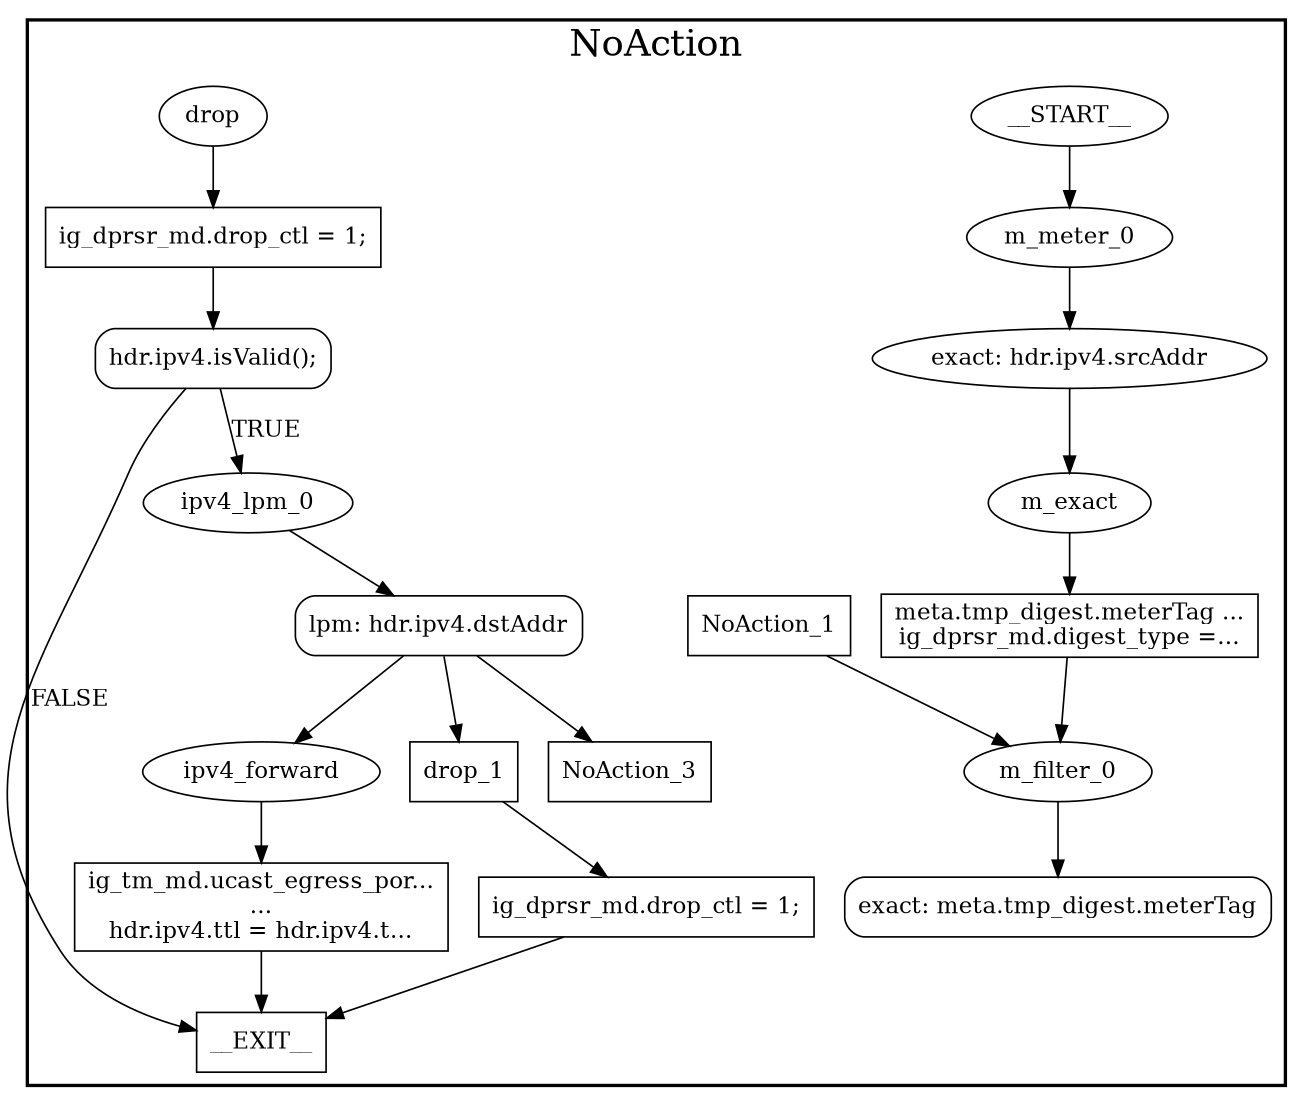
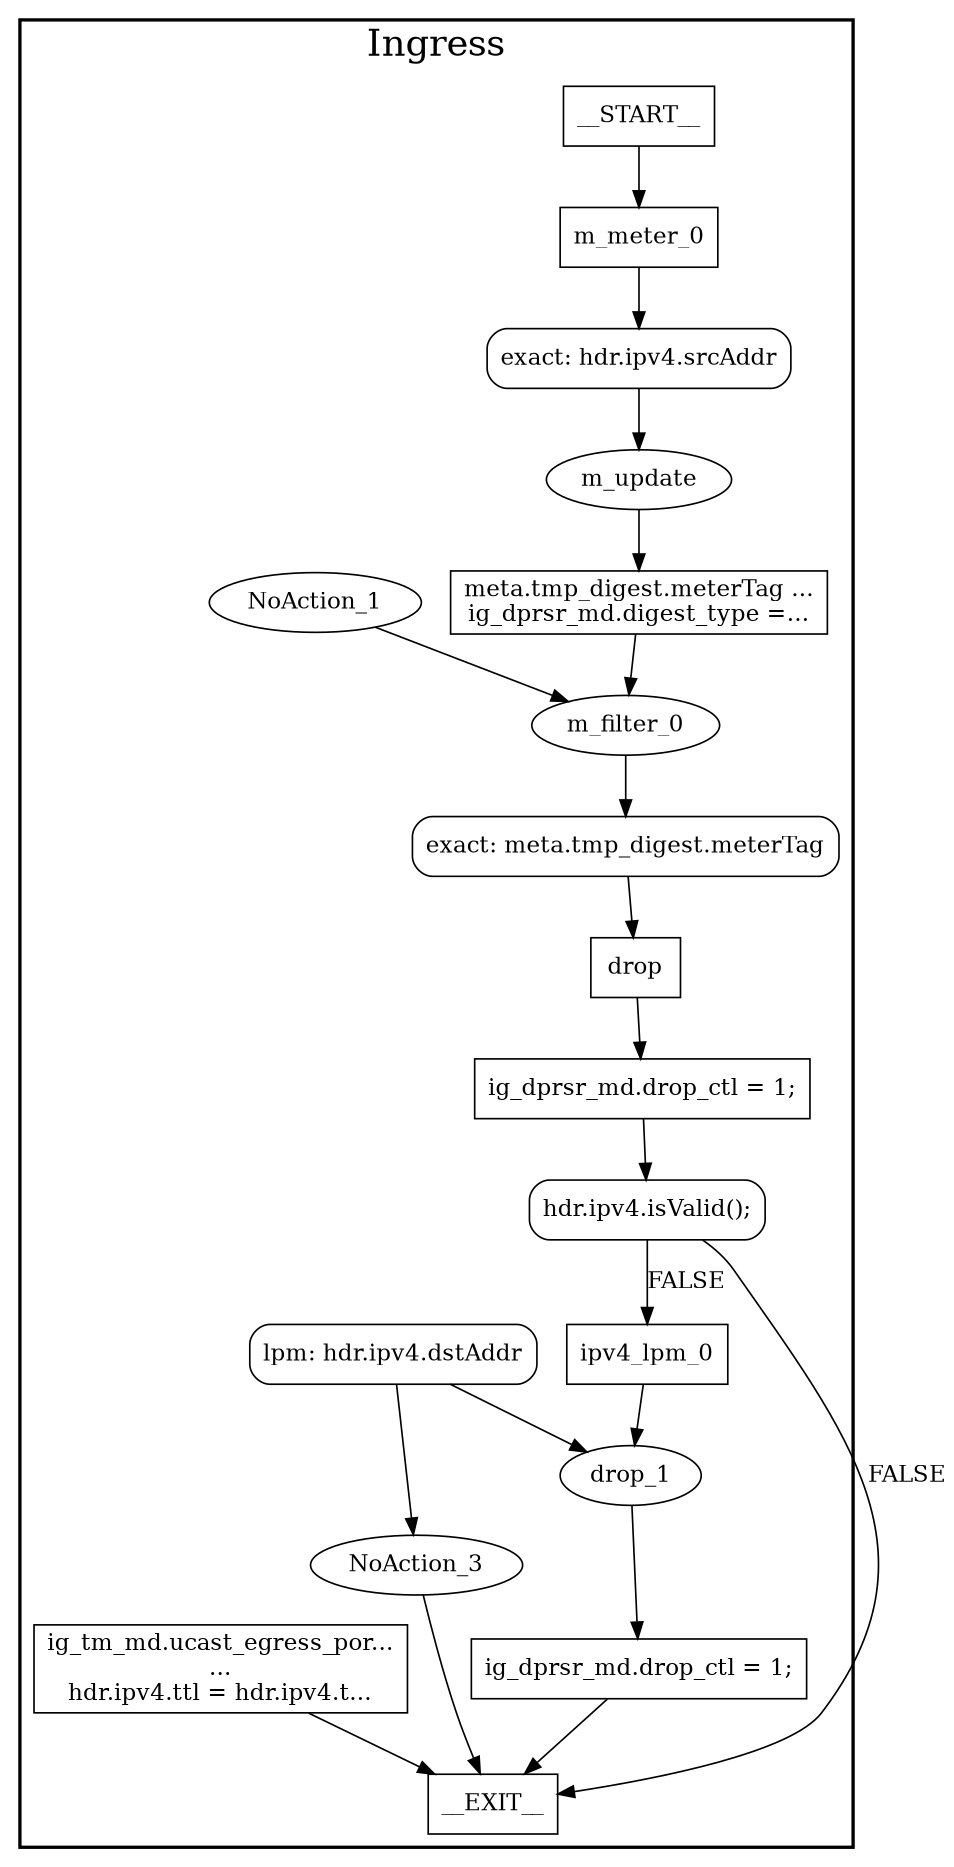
cluster "NoAction": label "NoAction" -> "Ingress"
node "drop": shape ellipse -> box
node "__START__": shape ellipse -> box
node "m_meter_0": shape ellipse -> box
node "exact: hdr.ipv4.srcAddr": shape ellipse -> box
edge "hdr.ipv4.isValid();" -> "ipv4_lpm_0": label "TRUE" -> "FALSE"
node "ipv4_lpm_0": shape ellipse -> box
node "m_exact": label "m_exact" -> "m_update"
edge "ipv4_lpm_0" -> "lpm: hdr.ipv4.dstAddr": now "ipv4_lpm_0" -> "drop_1"
node "NoAction_1": shape box -> ellipse
node "ipv4_forward": removed
node "drop_1": shape box -> ellipse
node "NoAction_3": shape box -> ellipse
edge "exact: meta.tmp_digest.meterTag" -> "drop": added
edge "NoAction_3" -> "__EXIT__": added
